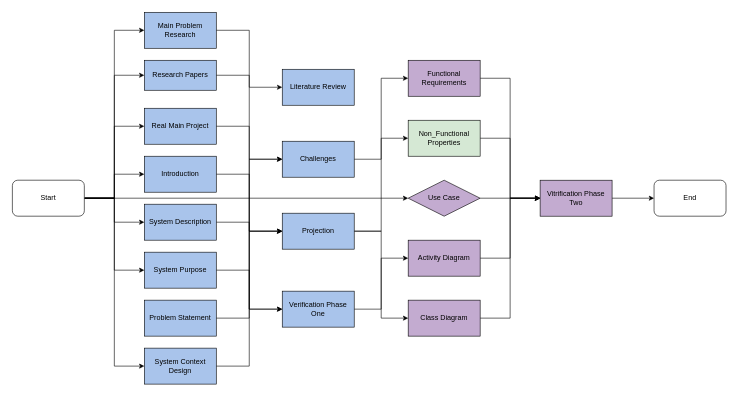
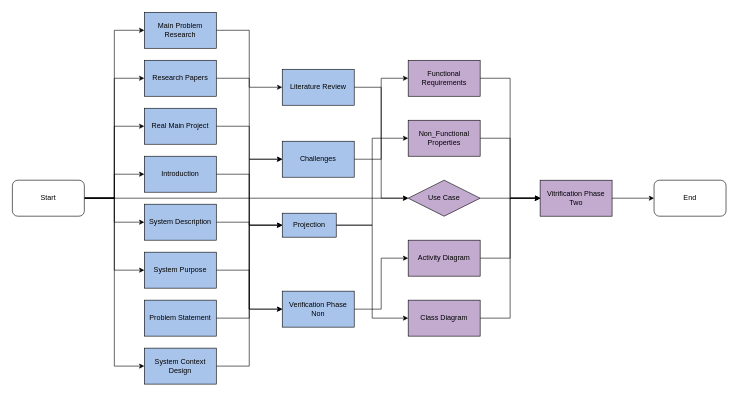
node "Research Papers": size 72x30 -> 72x36
edge "Literature Review" -> "Use Case": added
node "Non_Functional Properties": fillcolor #d5e8d4 -> #c3abd0
node "Projection": size 72x36 -> 54x24
node "Verification Phase One": label "Verification Phase One" -> "Verification Phase Non"
